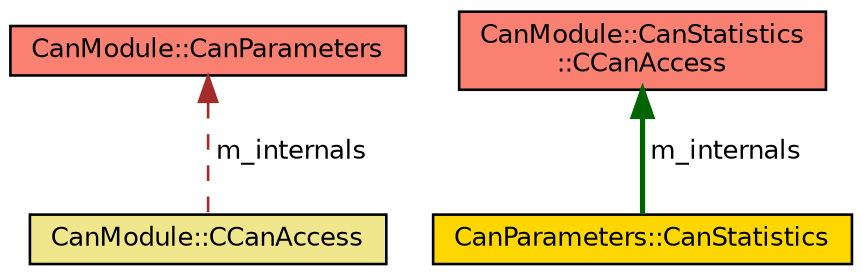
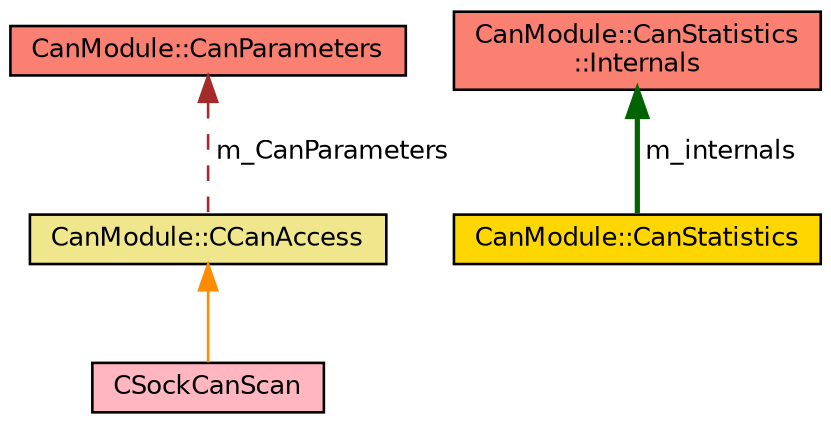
node "CanModule::CanStatistics ::CCanAccess": label "CanModule::CanStatistics ::CCanAccess" -> "CanModule::CanStatistics ::Internals"
edge "CanModule::CCanAccess" -> "CanModule::CanParameters": label " m_internals" -> " m_CanParameters"
node "CanParameters::CanStatistics": label "CanParameters::CanStatistics" -> "CanModule::CanStatistics"
node "CSockCanScan": added
